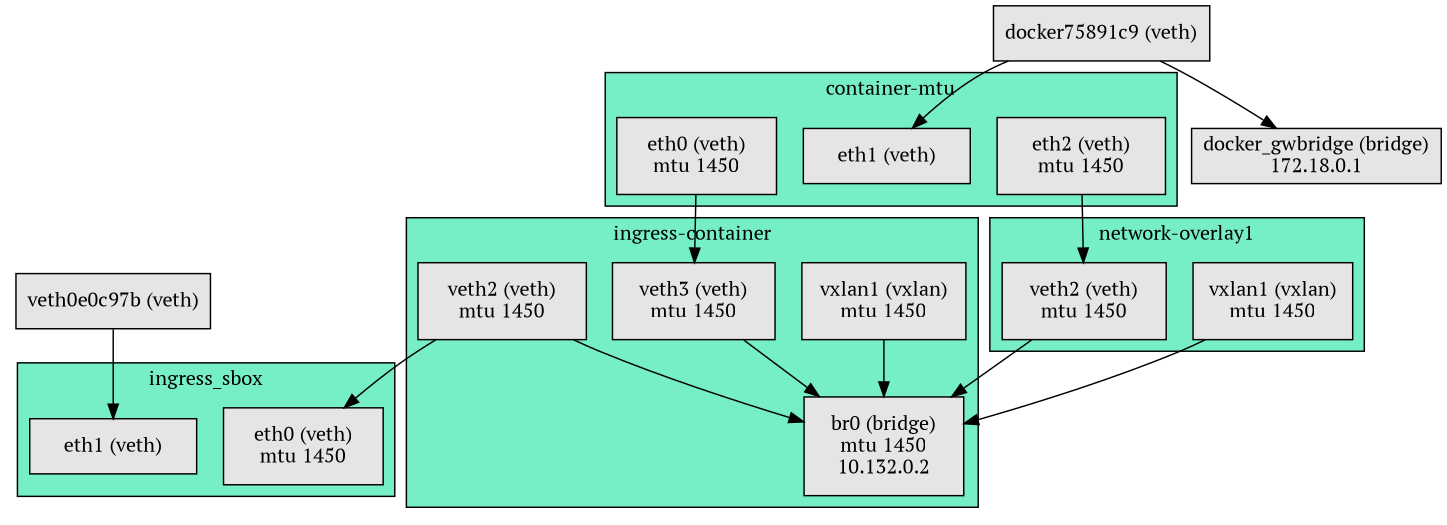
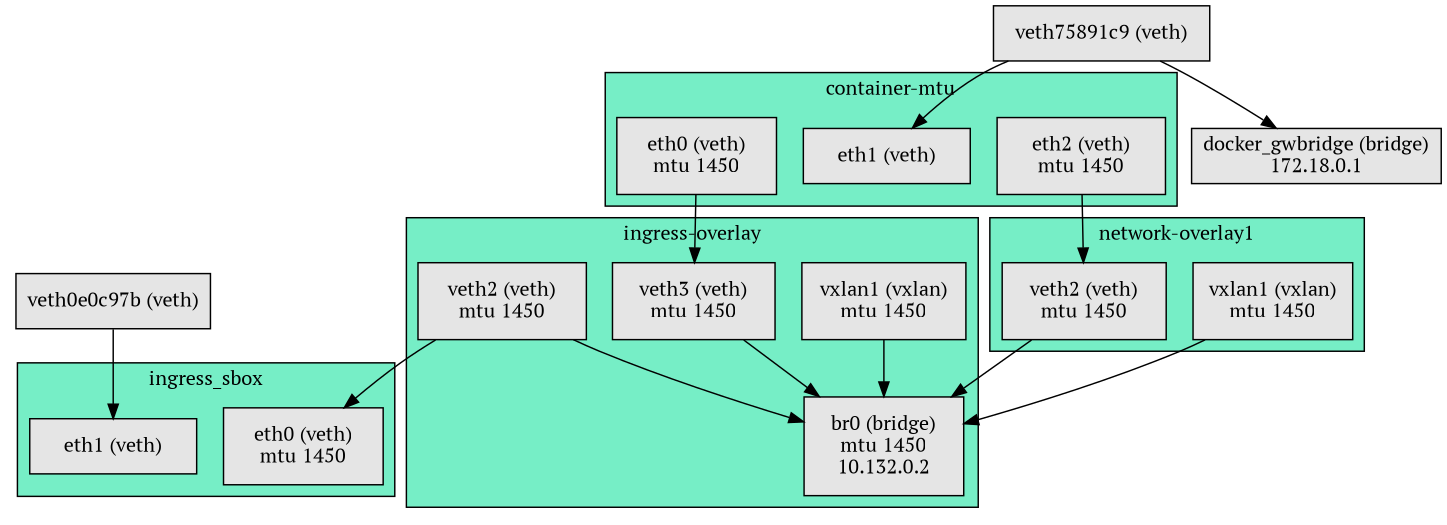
node "docker75891c9 (veth)": label "docker75891c9 (veth)" -> "veth75891c9 (veth)"
cluster "ingress-container": label "ingress-container" -> "ingress-overlay"
